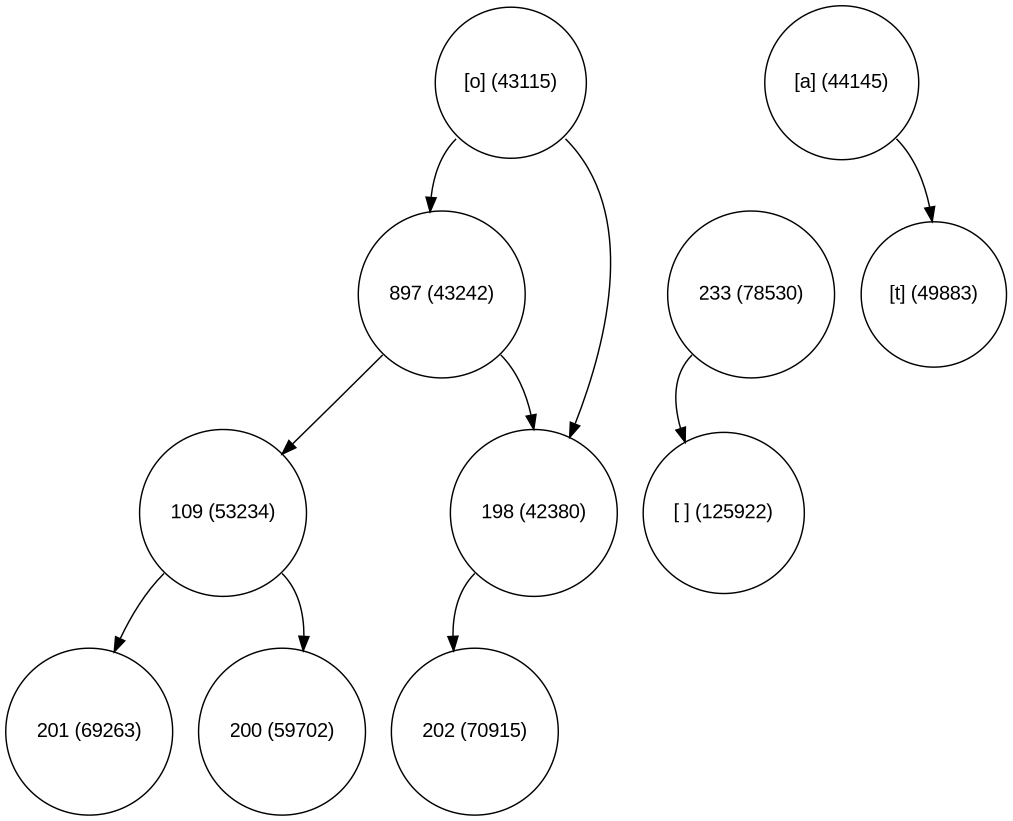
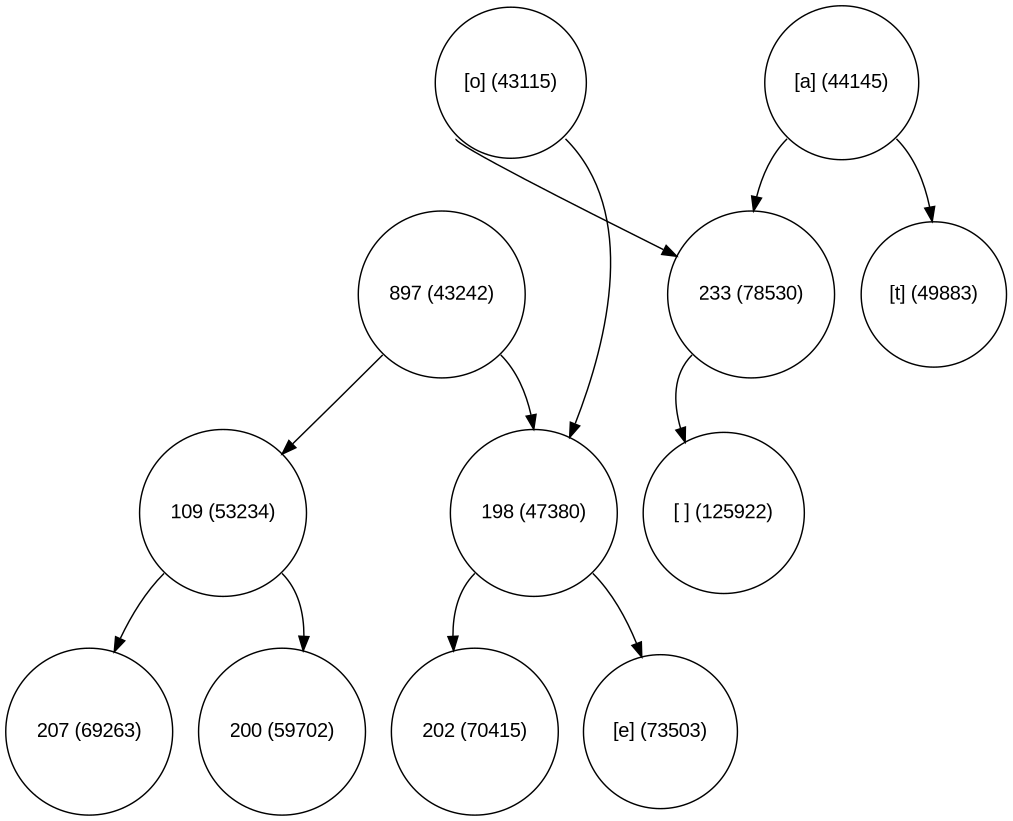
edge "[o] (43115)" -> "897 (43242)": now "[o] (43115)" -> "233 (78530)"
edge "[a] (44145)" -> "233 (78530)": added
node "198 (42380)": label "198 (42380)" -> "198 (47380)"
node "201 (69263)": label "201 (69263)" -> "207 (69263)"
node "202 (70915)": label "202 (70915)" -> "202 (70415)"
node "[e] (73503)": added
